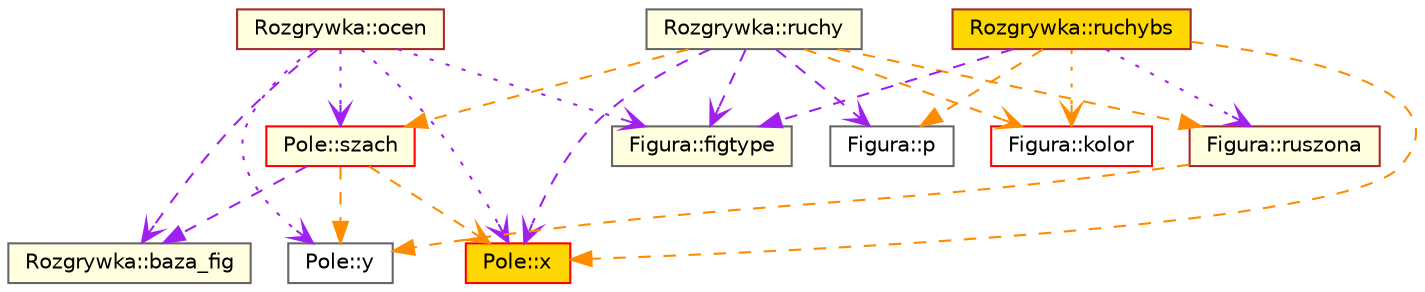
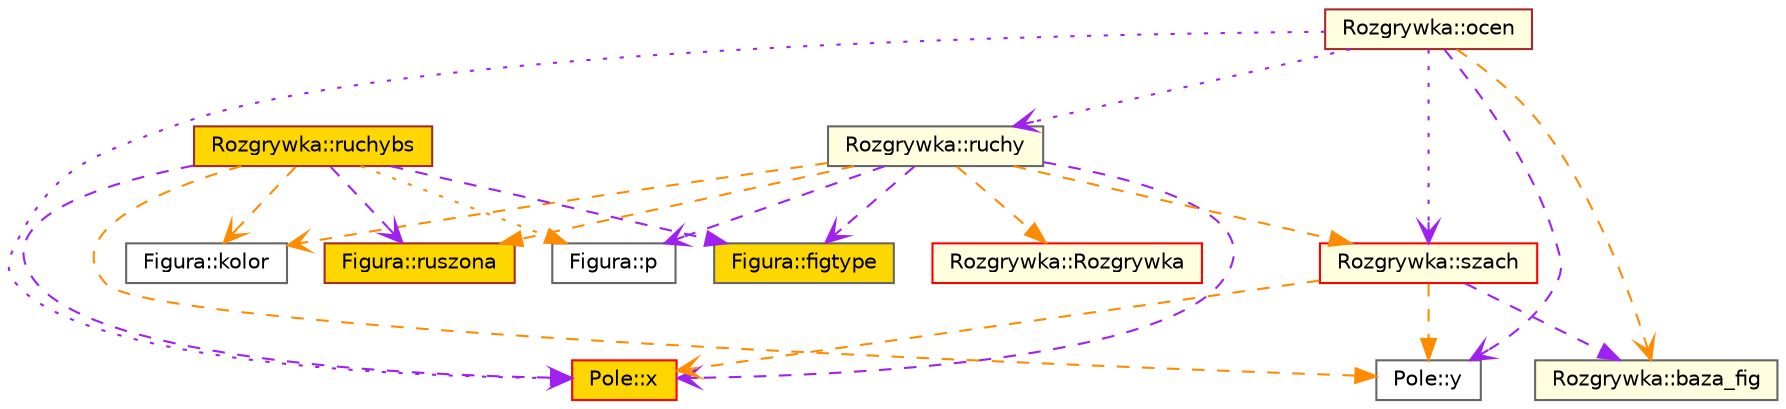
edge "Rozgrywka::ruchybs" -> "Figura::kolor": style dotted -> dashed
edge "Rozgrywka::ocen" -> "Figura::figtype": now "Rozgrywka::ocen" -> "Rozgrywka::ruchy"
edge "Rozgrywka::ruchybs" -> "Figura::ruszona": style dotted -> dashed
edge "Rozgrywka::ruchybs" -> "Figura::p": style dashed -> dotted
edge "Rozgrywka::ocen" -> "Rozgrywka::baza_fig": color purple -> darkorange
edge "Rozgrywka::ocen" -> "Pole::y": style dotted -> dashed
node "Pole::szach": label "Pole::szach" -> "Rozgrywka::szach"
node "Figura::figtype": fillcolor lightyellow -> gold
node "Figura::kolor": color red -> gray40
node "Figura::ruszona": fillcolor lightyellow -> gold
edge "Figura::ruszona" -> "Pole::y": now "Rozgrywka::ruchybs" -> "Pole::y"
edge "Rozgrywka::ruchybs" -> "Pole::x": color darkorange -> purple
node "Rozgrywka::Rozgrywka": added
